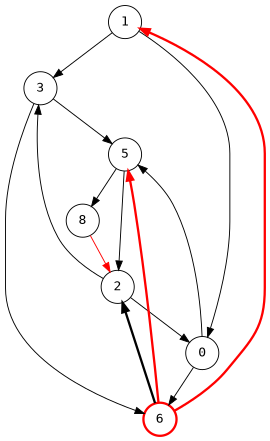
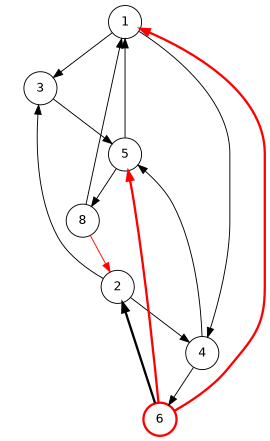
edge "8" -> "1": added
edge "5" -> "2": now "5" -> "1"
edge "3" -> "6": removed
node "0": label "0" -> "4"
